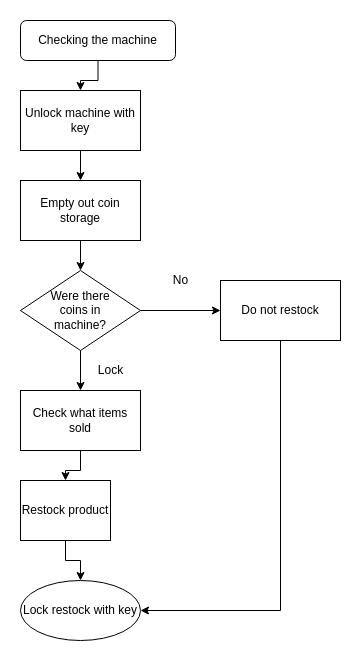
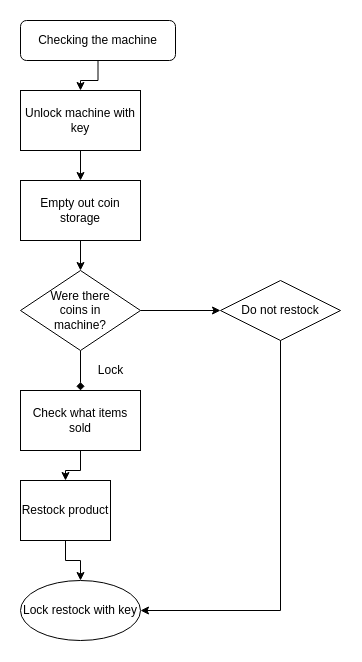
node "No": removed
node "Do not restock": shape rectangle -> diamond
edge "Were there coins in machine?" -> "Check what items sold": arrowhead classic -> diamond
